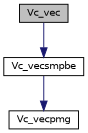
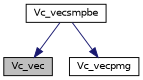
edge "Vc_vec" -> "Vc_vecsmpbe": reversed
